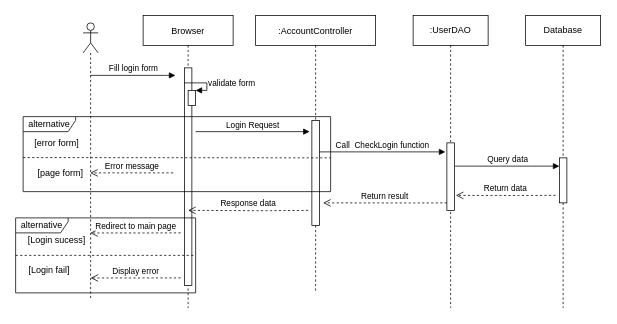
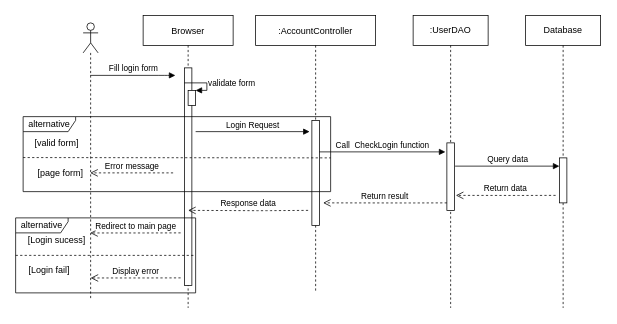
node "[error form]": label "[error form]" -> "[valid form]"
